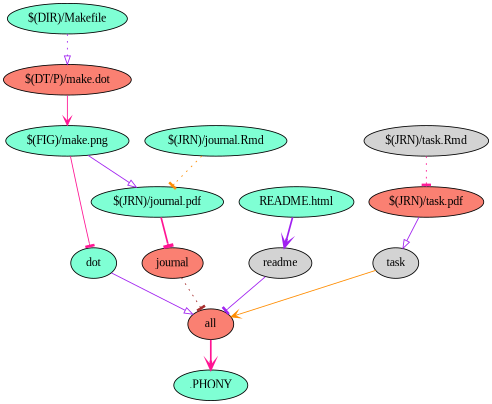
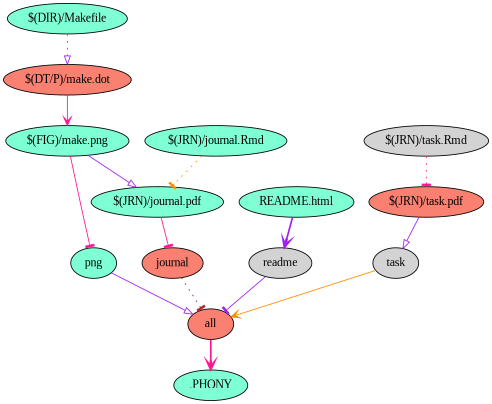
edge "$(JRN)/journal.pdf" -> "journal": style bold -> solid
node "dot": label "dot" -> "png"
